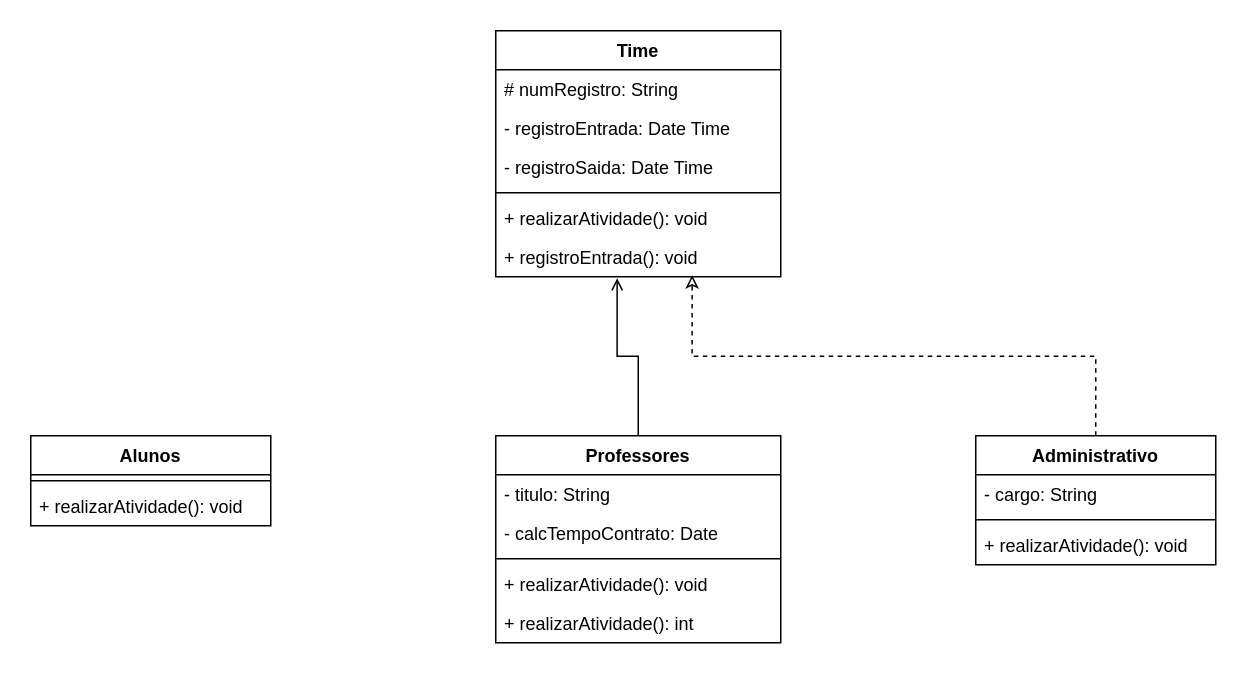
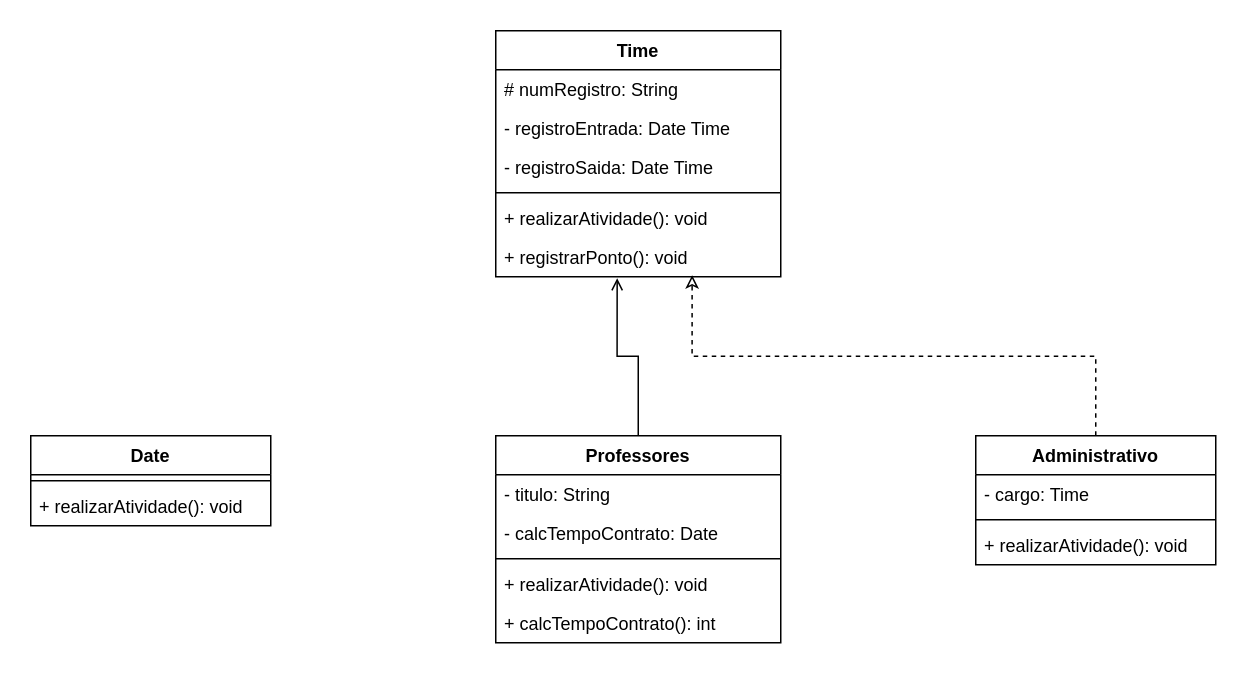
node "+ registroEntrada(): void": label "+ registroEntrada(): void" -> "+ registrarPonto(): void"
node "Alunos": label "Alunos" -> "Date"
node "- cargo: String": label "- cargo: String" -> "- cargo: Time"
node "+ realizarAtividade(): int": label "+ realizarAtividade(): int" -> "+ calcTempoContrato(): int"
